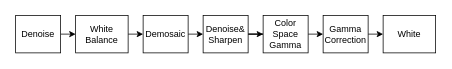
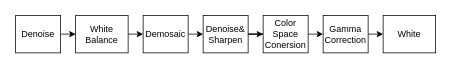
node "Color Space Gamma": label "Color Space Gamma" -> "Color Space Conersion"
